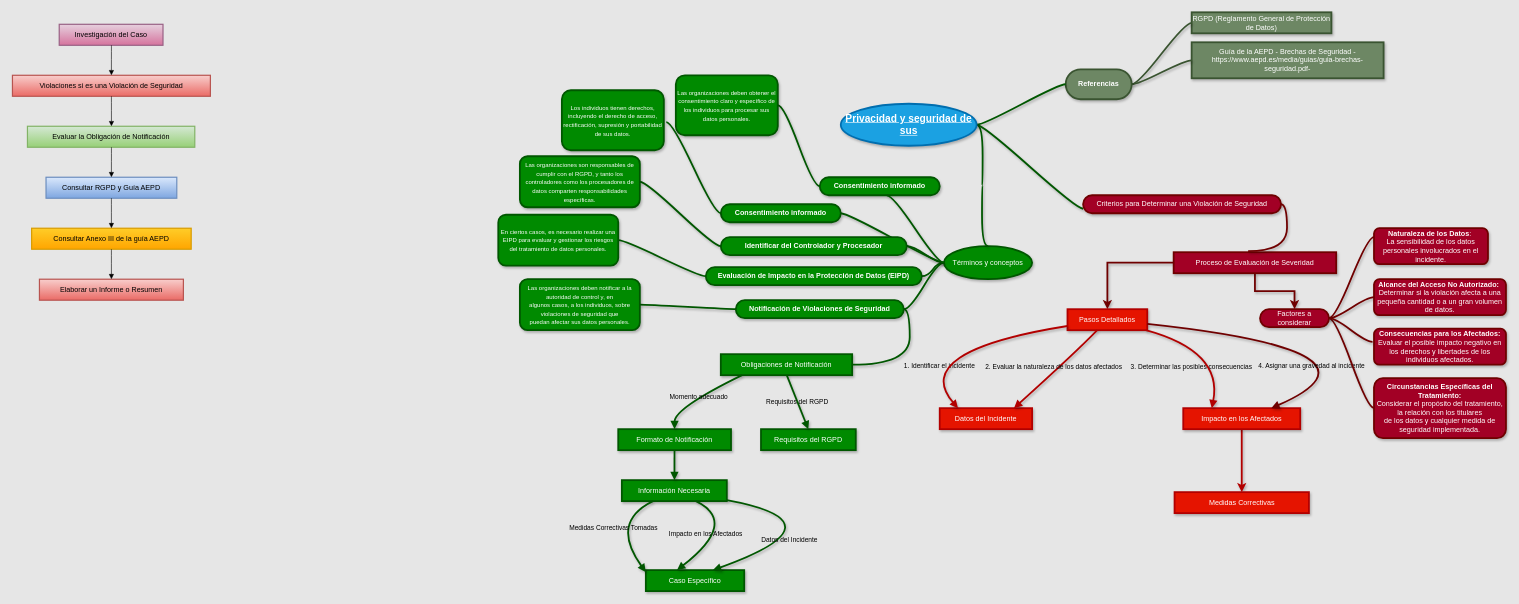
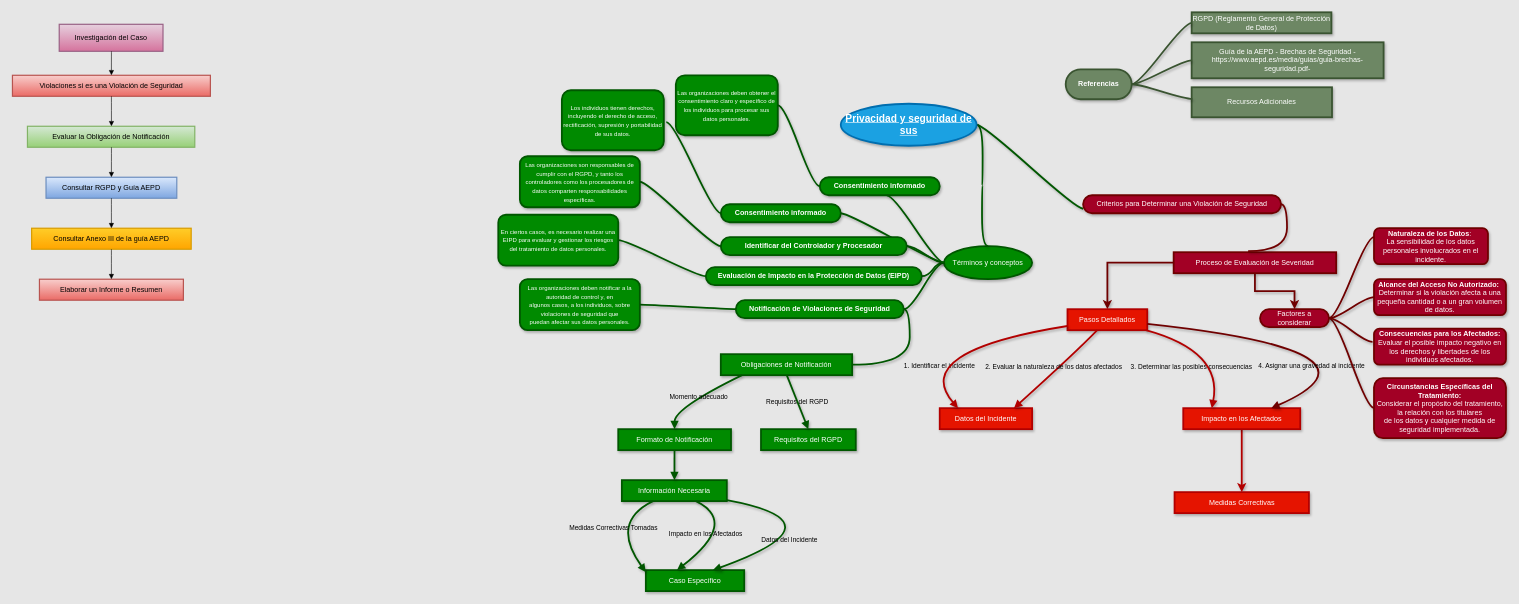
node "Investigación del Caso": size 104x21 -> 104x27
edge "Referencias" -- "Recursos Adicionales": added
node "Recursos Adicionales": added
edge "Referencias" -- "Privacidad y seguridad de sus": removed
